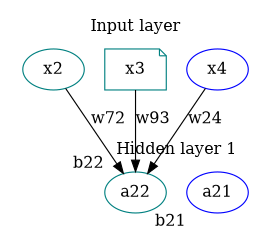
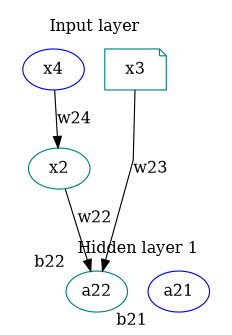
edge "x2" -> "a22 b22": label "w72" -> "w22"
edge "x3" -> "a22 b22": label "w93" -> "w23"
edge "x4" -> "a22 b22": now "x4" -> "x2"
